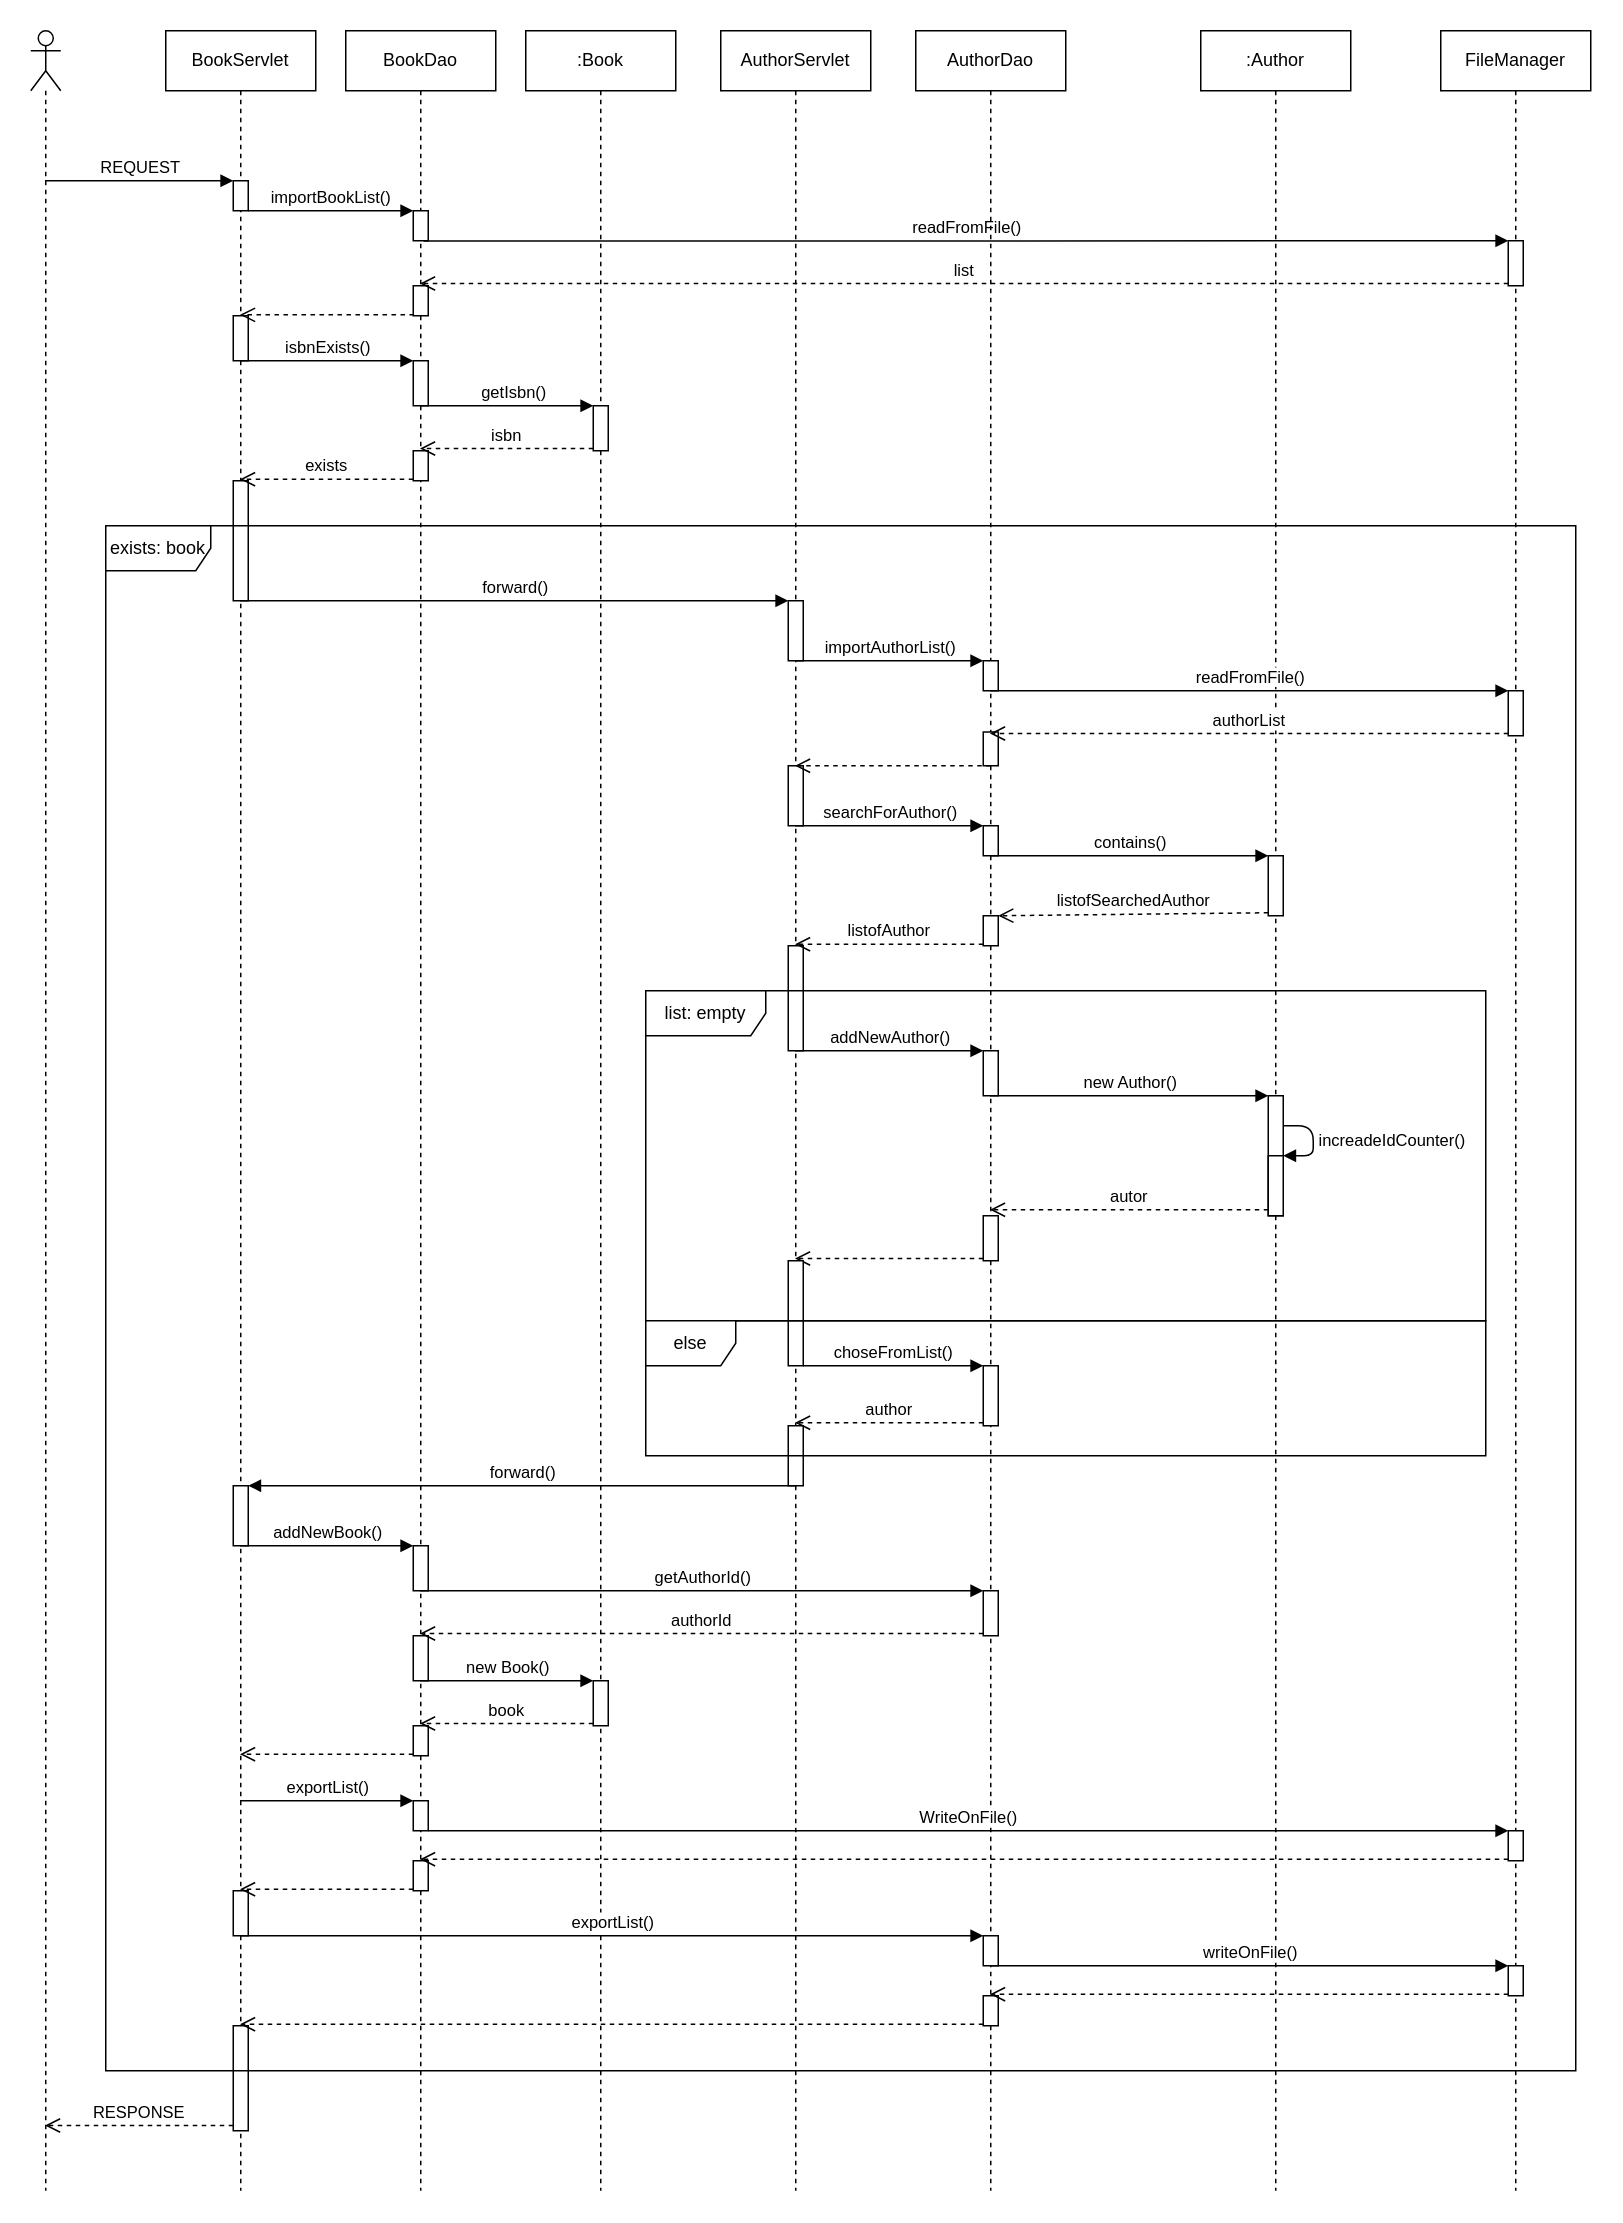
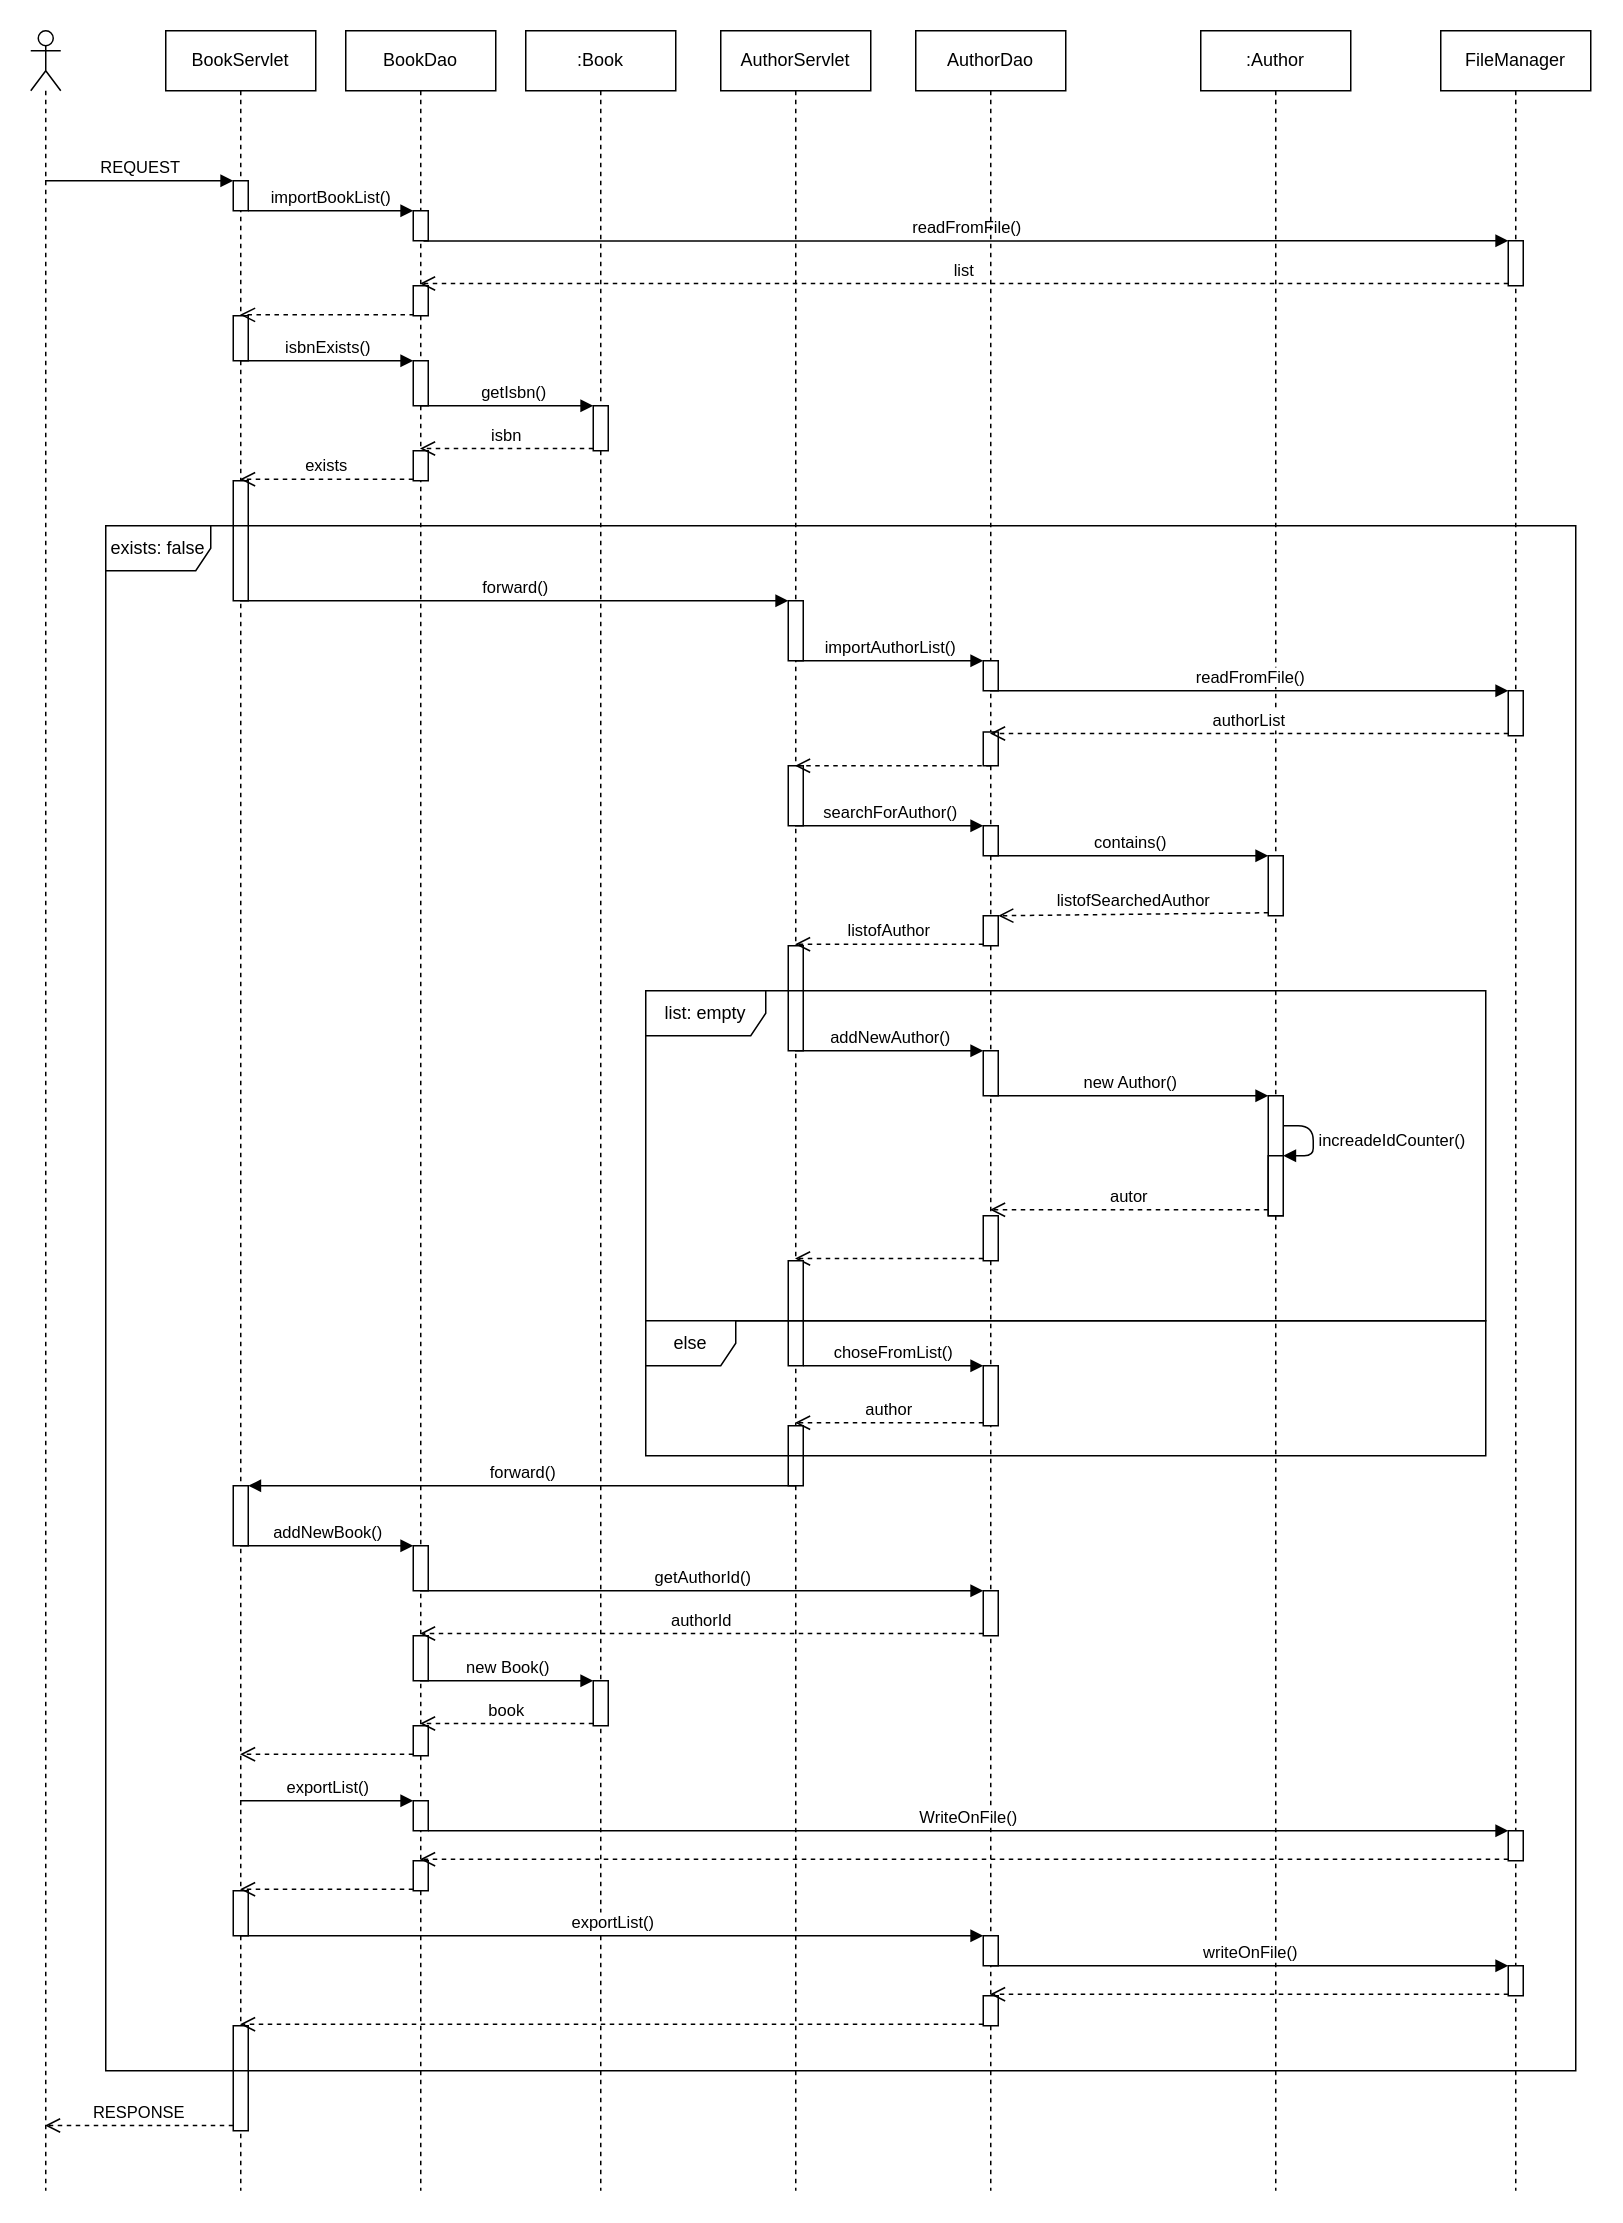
node "exists: book": label "exists: book" -> "exists: false"
